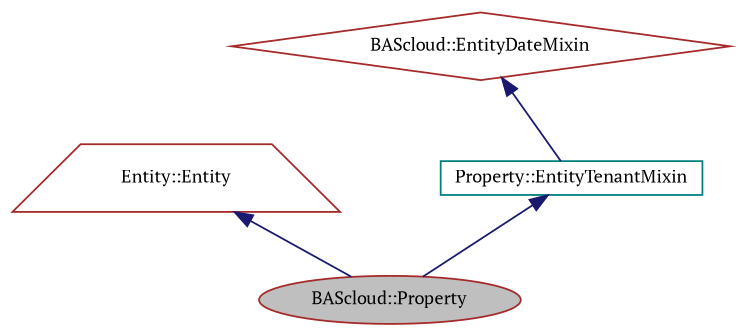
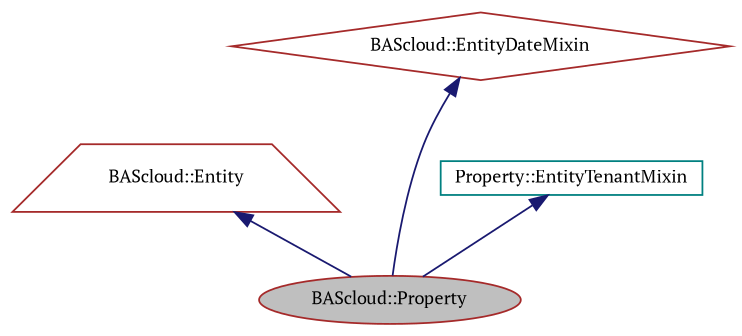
edge "Property::EntityTenantMixin" -> "BAScloud::EntityDateMixin": now "BAScloud::Property" -> "BAScloud::EntityDateMixin"
node "Entity::Entity": label "Entity::Entity" -> "BAScloud::Entity"
